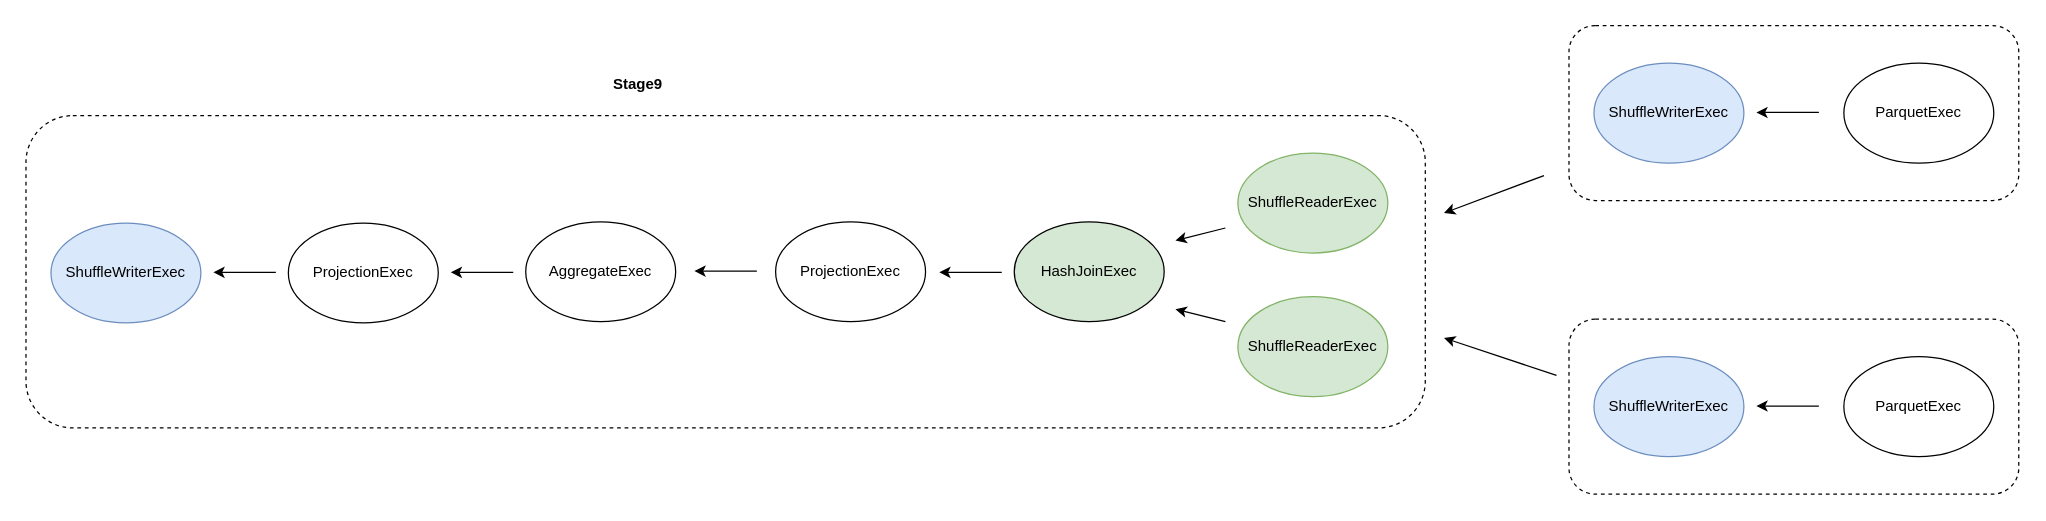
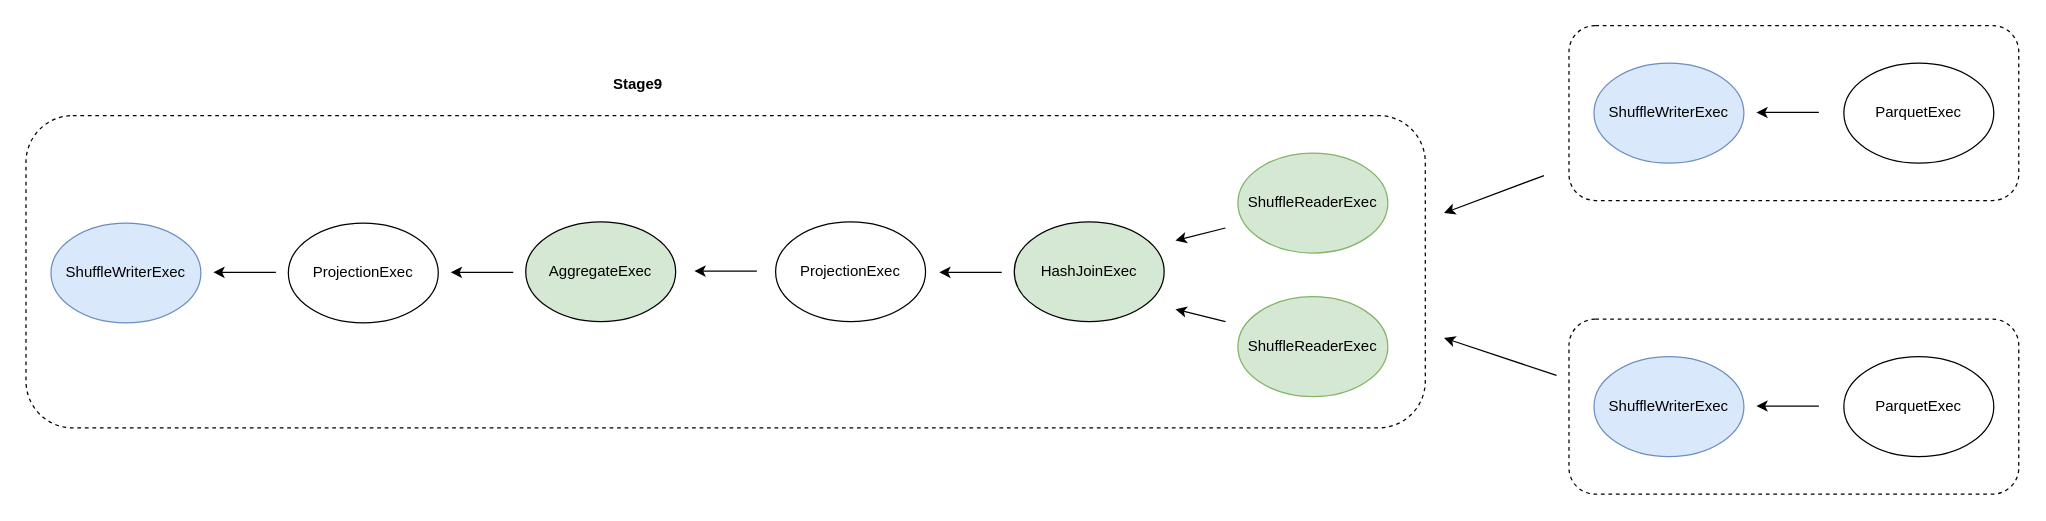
node "AggregateExec": fillcolor #ffffff -> #d5e8d4
